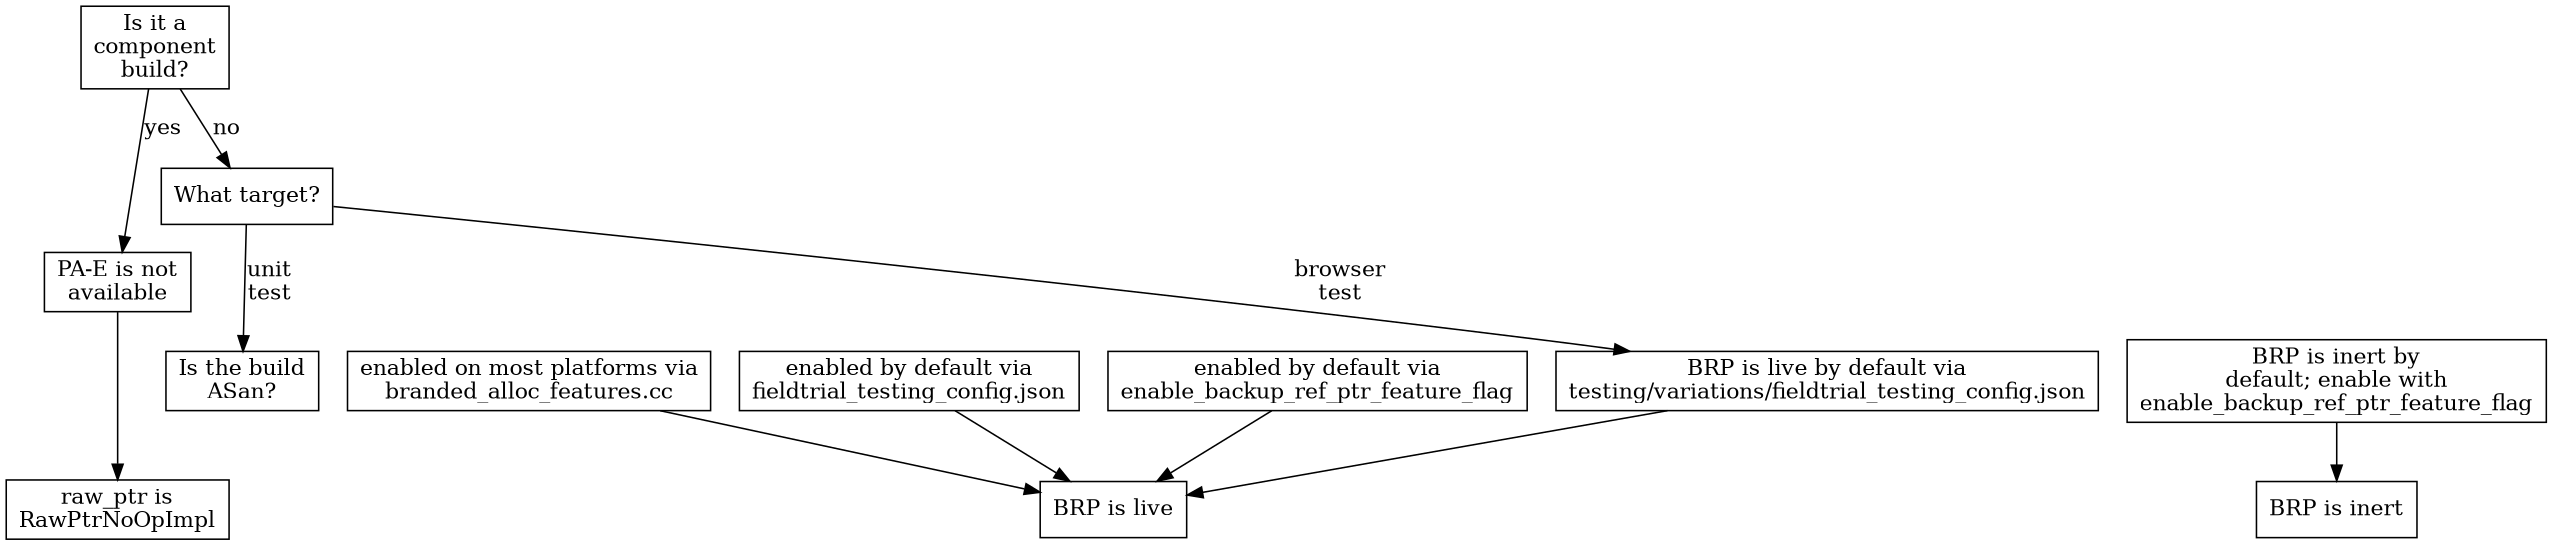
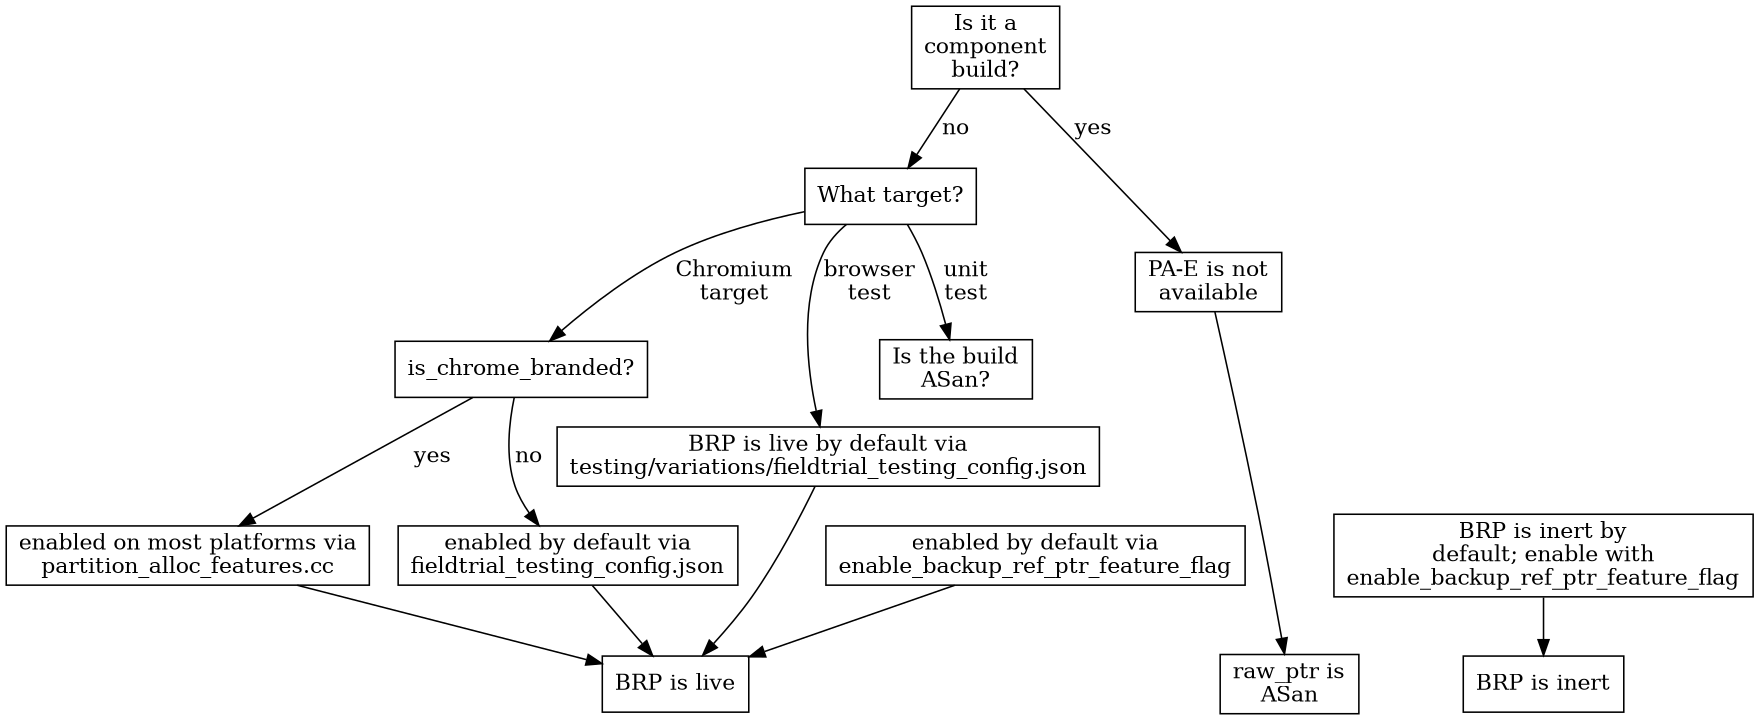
node "is_chrome_branded?": added
node "enabled on most platforms via branded_alloc_features.cc": label "enabled on most platforms via branded_alloc_features.cc" -> "enabled on most platforms via partition_alloc_features.cc"
node "raw_ptr is RawPtrNoOpImpl": label "raw_ptr is RawPtrNoOpImpl" -> "raw_ptr is ASan"
